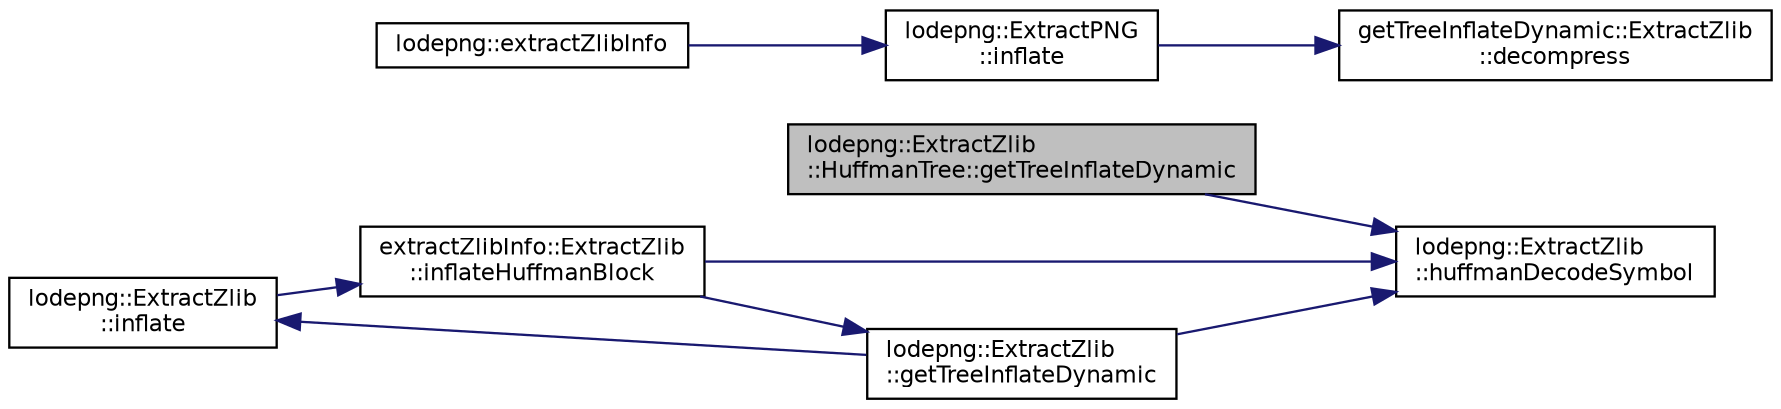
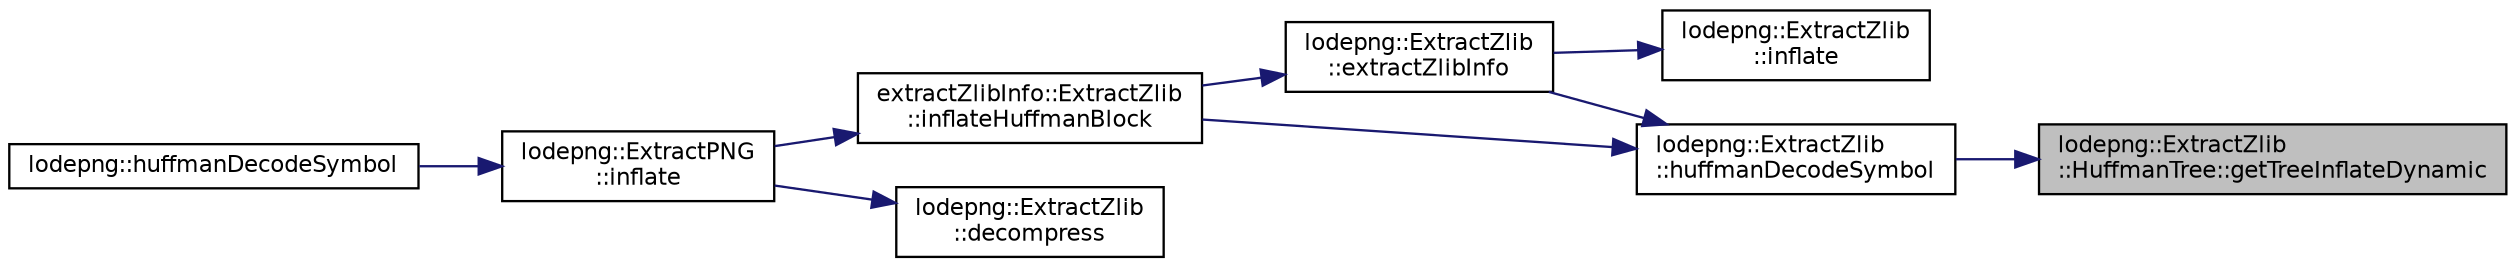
node "lodepng::extractZlibInfo": label "lodepng::extractZlibInfo" -> "lodepng::huffmanDecodeSymbol"
node "getTreeInflateDynamic::ExtractZlib ::decompress": label "getTreeInflateDynamic::ExtractZlib ::decompress" -> "lodepng::ExtractZlib ::decompress"
edge "lodepng::ExtractZlib ::HuffmanTree::getTreeInflateDynamic" -> "lodepng::ExtractZlib ::huffmanDecodeSymbol": reversed
edge "lodepng::ExtractZlib ::inflate" -> "extractZlibInfo::ExtractZlib ::inflateHuffmanBlock": now "lodepng::ExtractPNG ::inflate" -> "extractZlibInfo::ExtractZlib ::inflateHuffmanBlock"
node "lodepng::ExtractZlib ::getTreeInflateDynamic": label "lodepng::ExtractZlib ::getTreeInflateDynamic" -> "lodepng::ExtractZlib ::extractZlibInfo"
